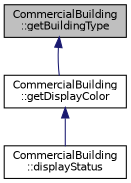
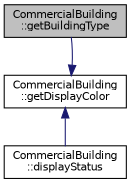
edge "CommercialBuilding ::getDisplayColor" -> "CommercialBuilding ::getBuildingType": reversed
